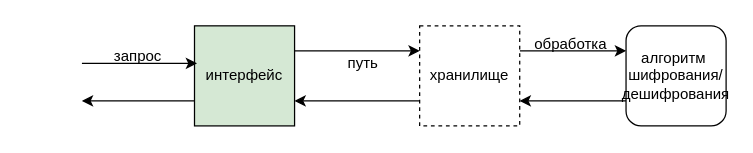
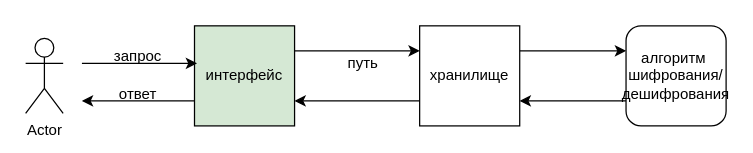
node "обработка": removed
node "Actor": added
node "хранилище": style dashed -> solid
node "ответ": added
